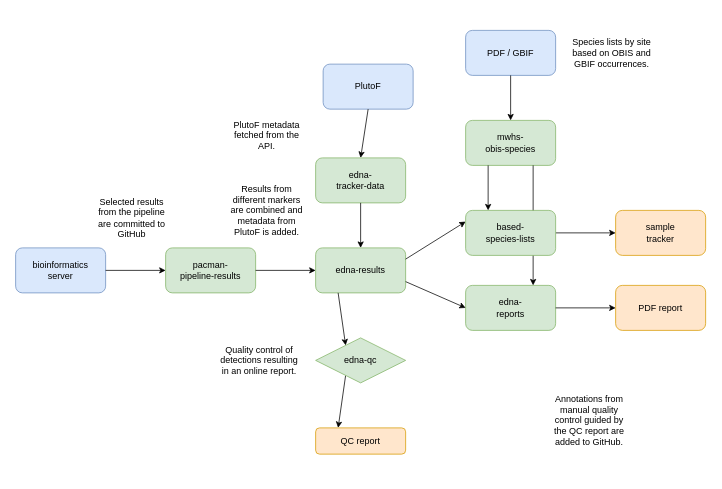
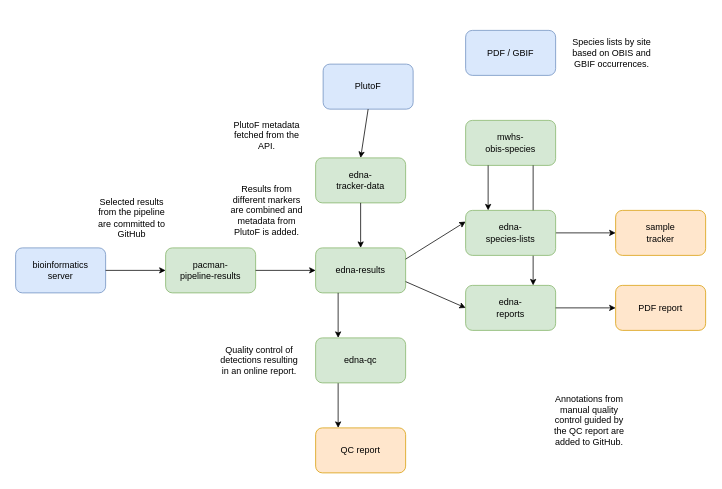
edge "PDF / GBIF" -> "mwhs- obis-species": removed
node "based- species-lists": label "based- species-lists" -> "edna- species-lists"
node "edna-qc": shape diamond -> rounded rectangle
node "QC report": size 90x26 -> 90x45
